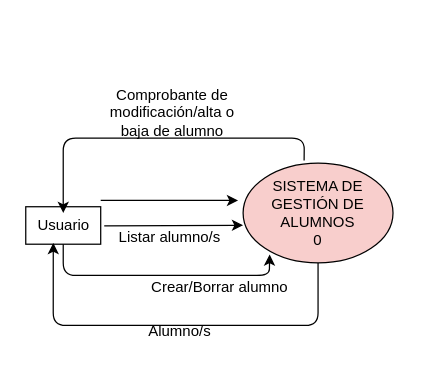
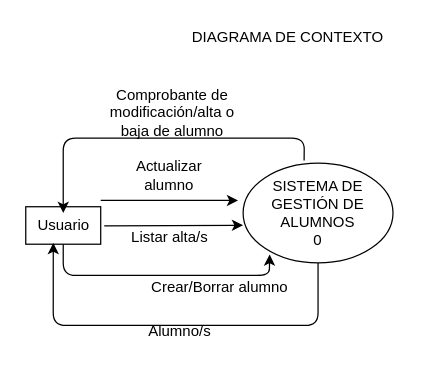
node "DIAGRAMA DE CONTEXTO": added
node "Actualizar alumno": added
node "SISTEMA DE GESTIÓN DE ALUMNOS 0": fillcolor #f8cecc -> #ffffff
node "Listar alumno/s": label "Listar alumno/s" -> "Listar alta/s"
